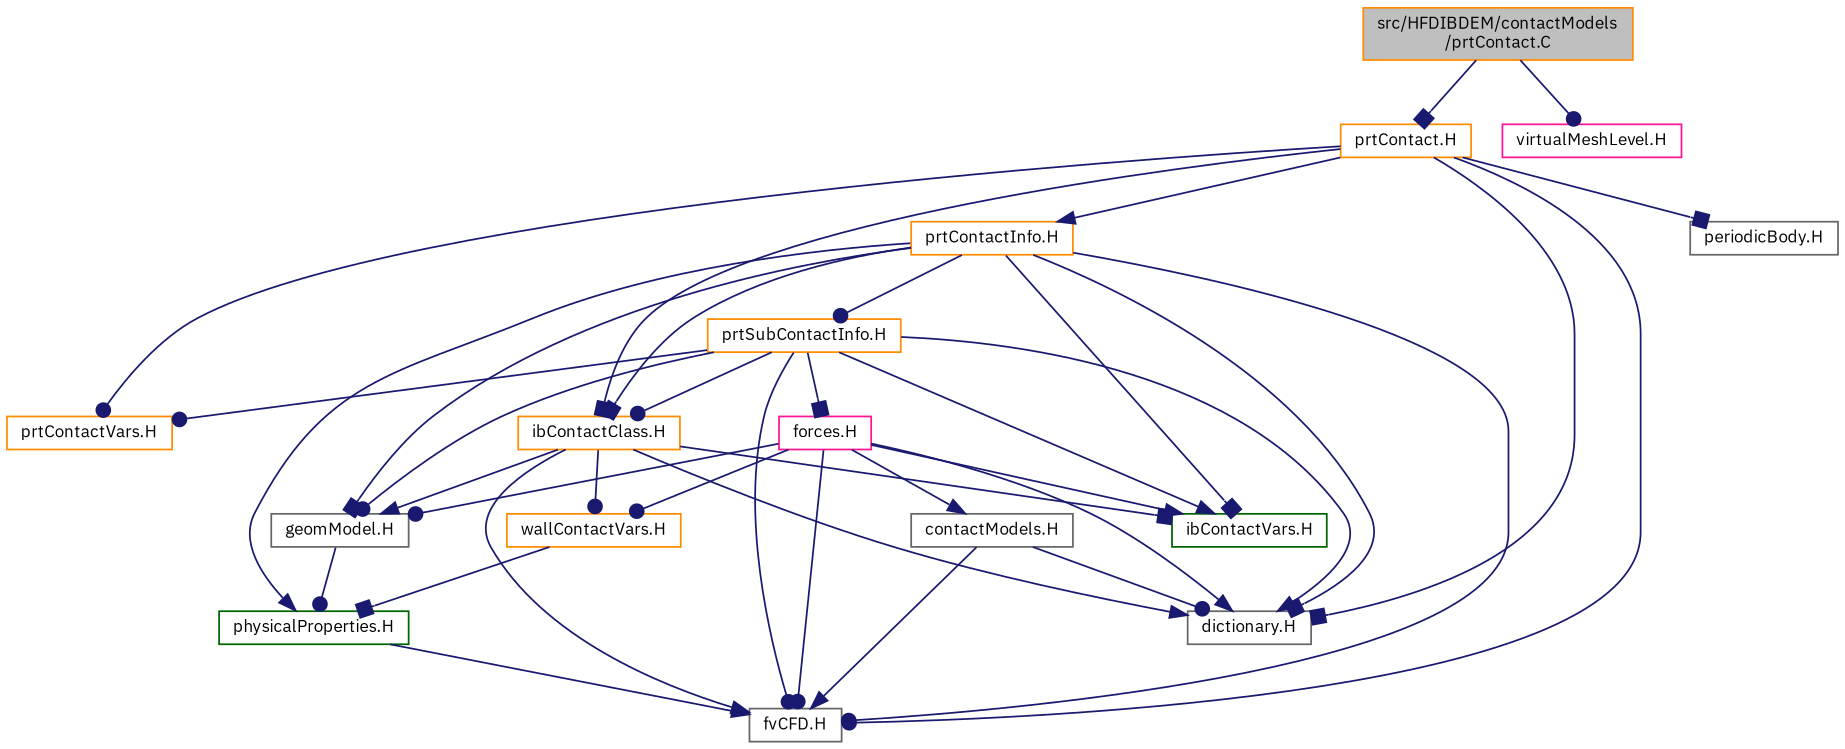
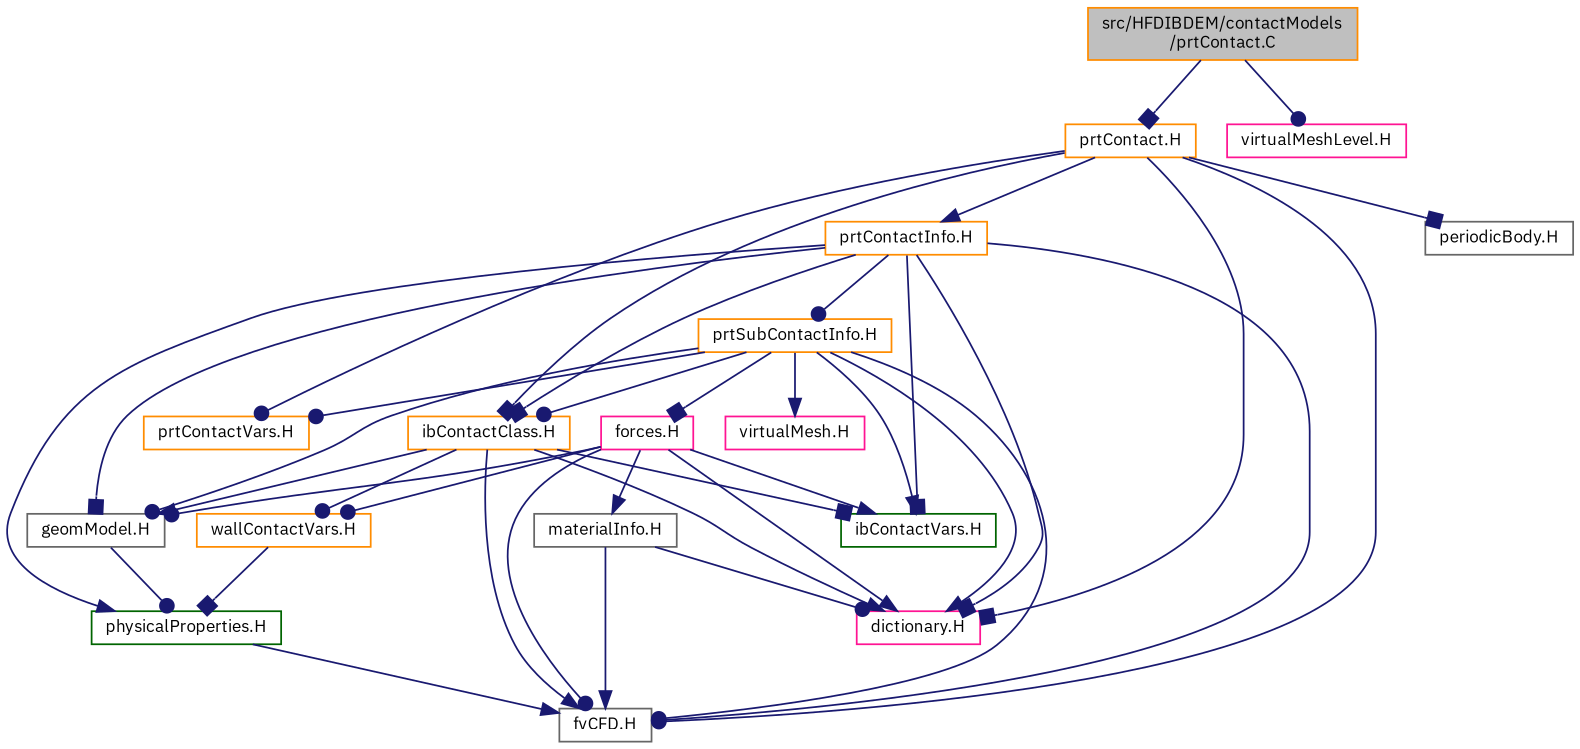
node "virtualMesh.H": added
node "contactModels.H": label "contactModels.H" -> "materialInfo.H"
node "dictionary.H": color gray40 -> deeppink
